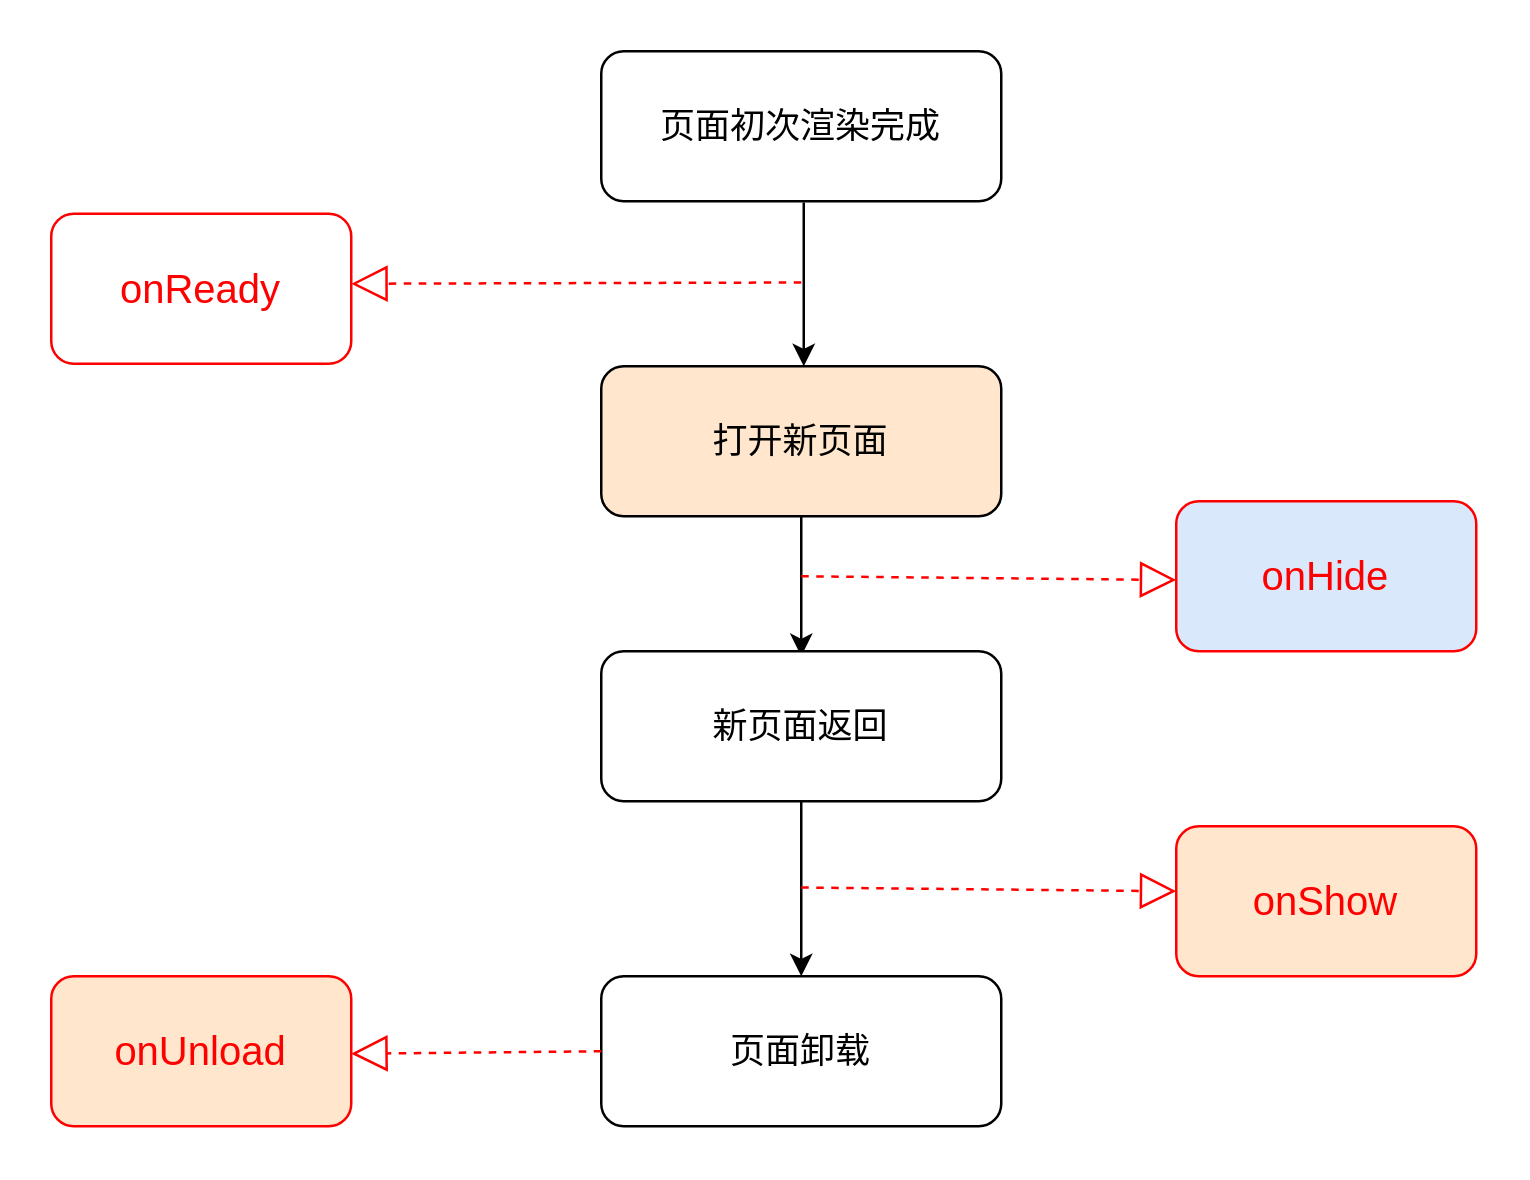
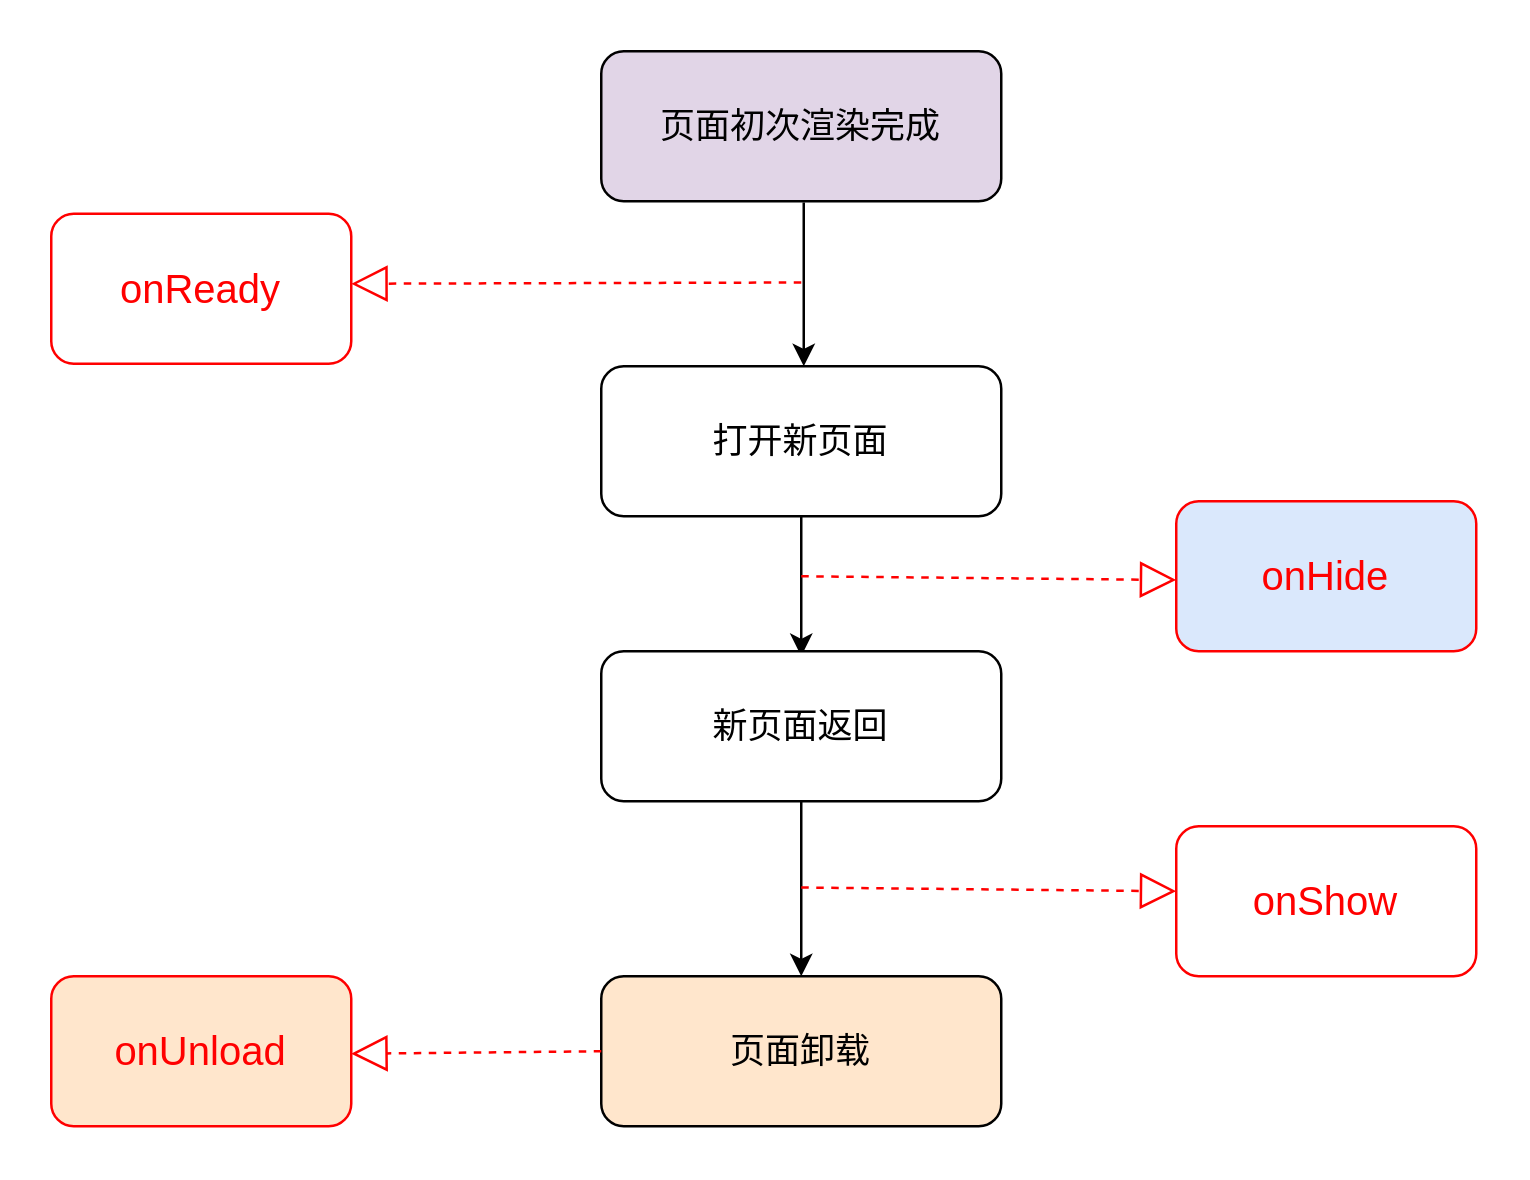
node "页面初次渲染完成": fillcolor #ffffff -> #e1d5e7
node "打开新页面": fillcolor #ffe6cc -> #ffffff
node "onShow": fillcolor #ffe6cc -> #ffffff
node "页面卸载": fillcolor #ffffff -> #ffe6cc
